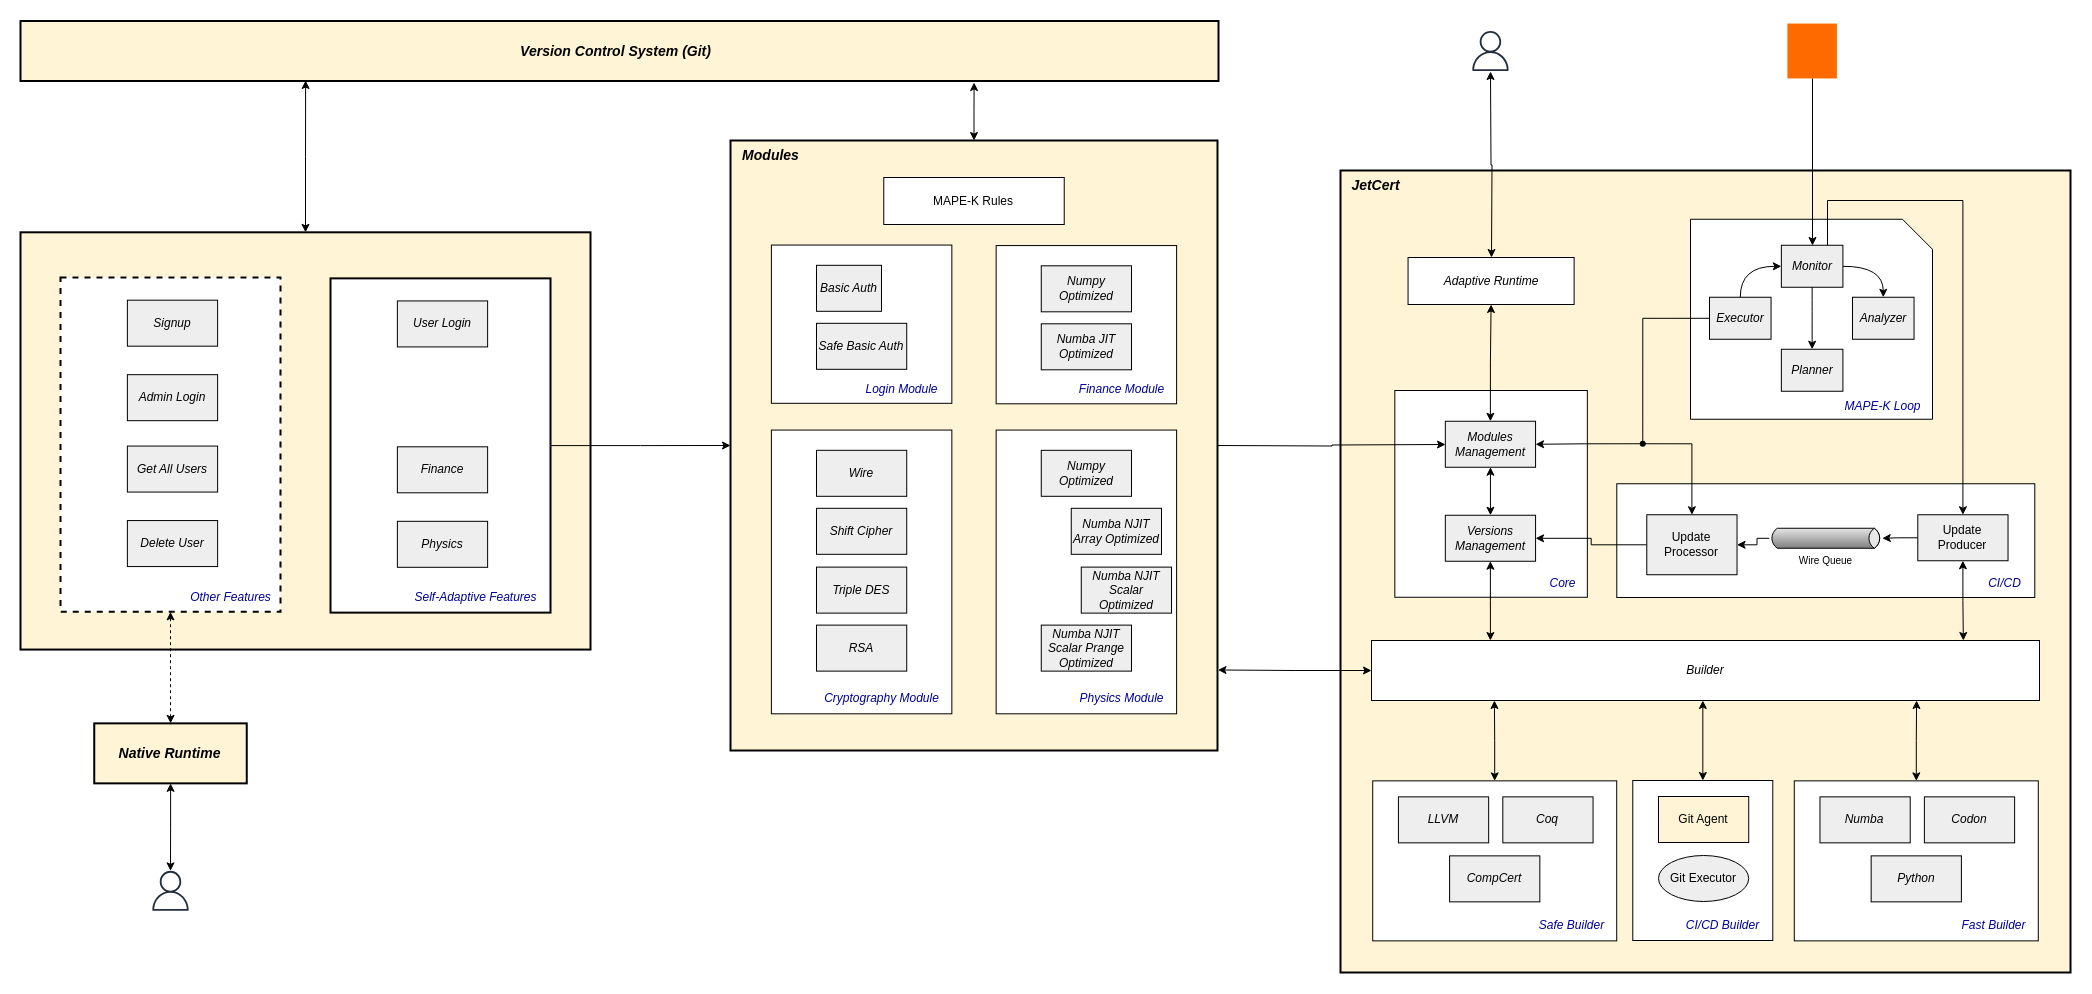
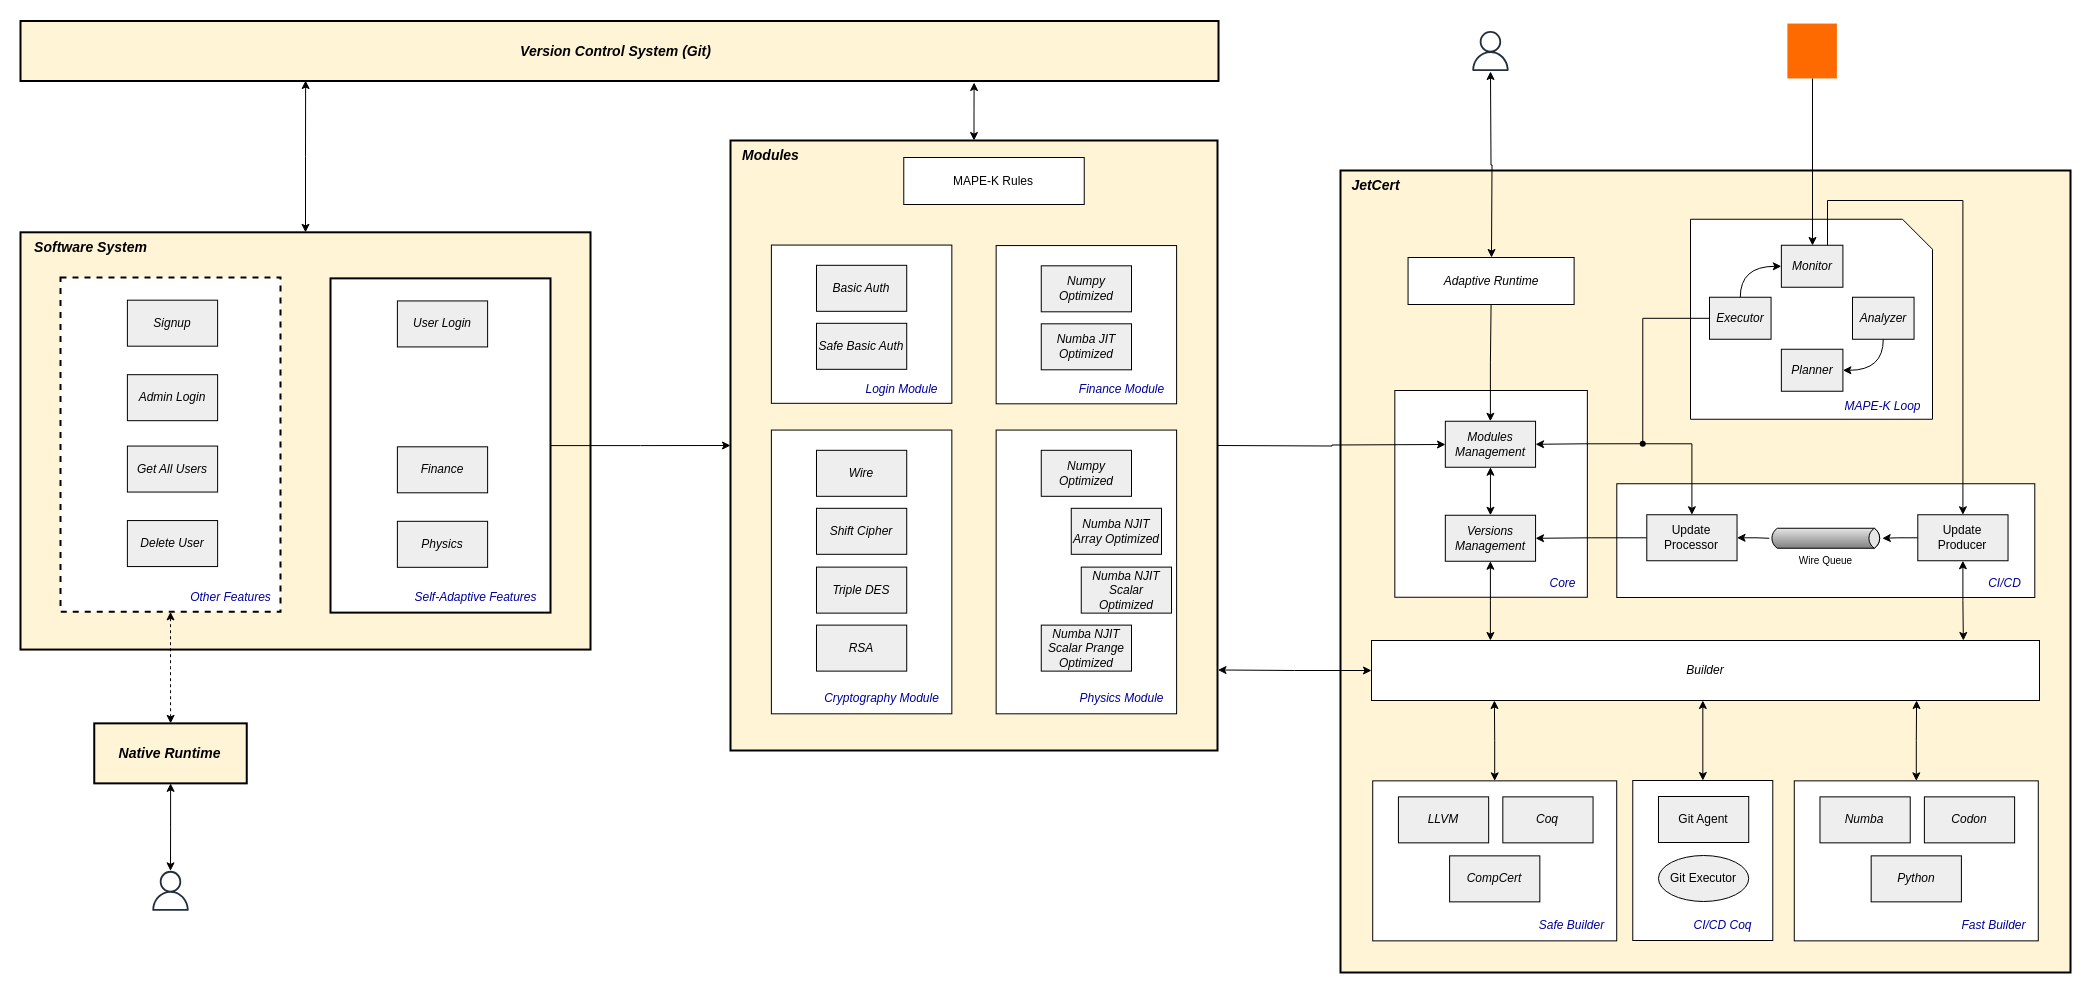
node "MAPE-K Rules": moved (974, 201) -> (994, 181)
node "Software System": added
edge "Monitor" -> "Analyzer": removed
node "Basic Auth": size 65x46 -> 90x46
edge "Adaptive Runtime" -- "Modules Management": arrowhead classic -> none
edge "Monitor" -> "Planner": now "Analyzer" -> "Planner"
node "Update Processor": size 90x60 -> 90x46
node "Git Agent": fillcolor #fff5d6 -> #eeeeee
node "CI/CD Builder": label "CI/CD Builder" -> "CI/CD Coq"
